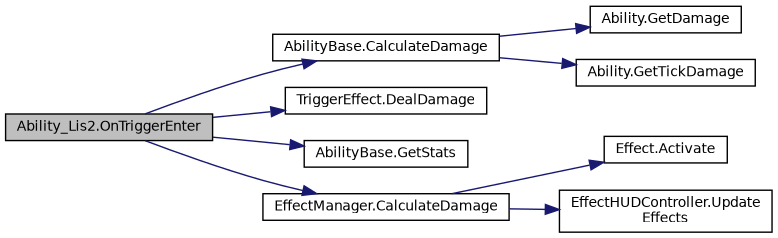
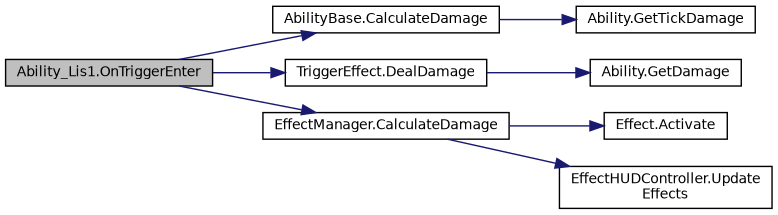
edge "AbilityBase.CalculateDamage" -> "Ability.GetDamage": now "TriggerEffect.DealDamage" -> "Ability.GetDamage"
node "Ability_Lis2.OnTriggerEnter": label "Ability_Lis2.OnTriggerEnter" -> "Ability_Lis1.OnTriggerEnter"
node "AbilityBase.GetStats": removed
